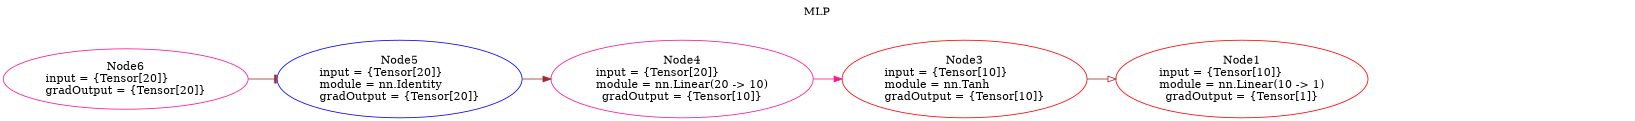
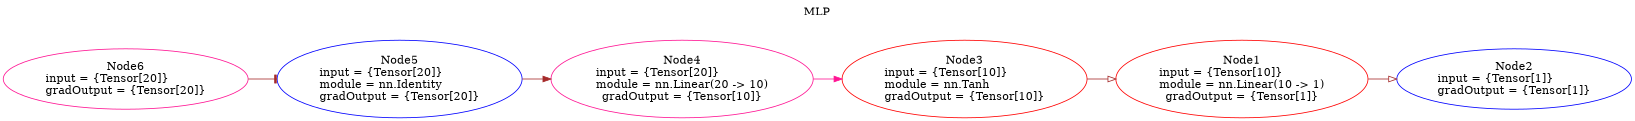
node "Node2 input = {Tensor[1]} gradOutput = {Tensor[1]}": added
